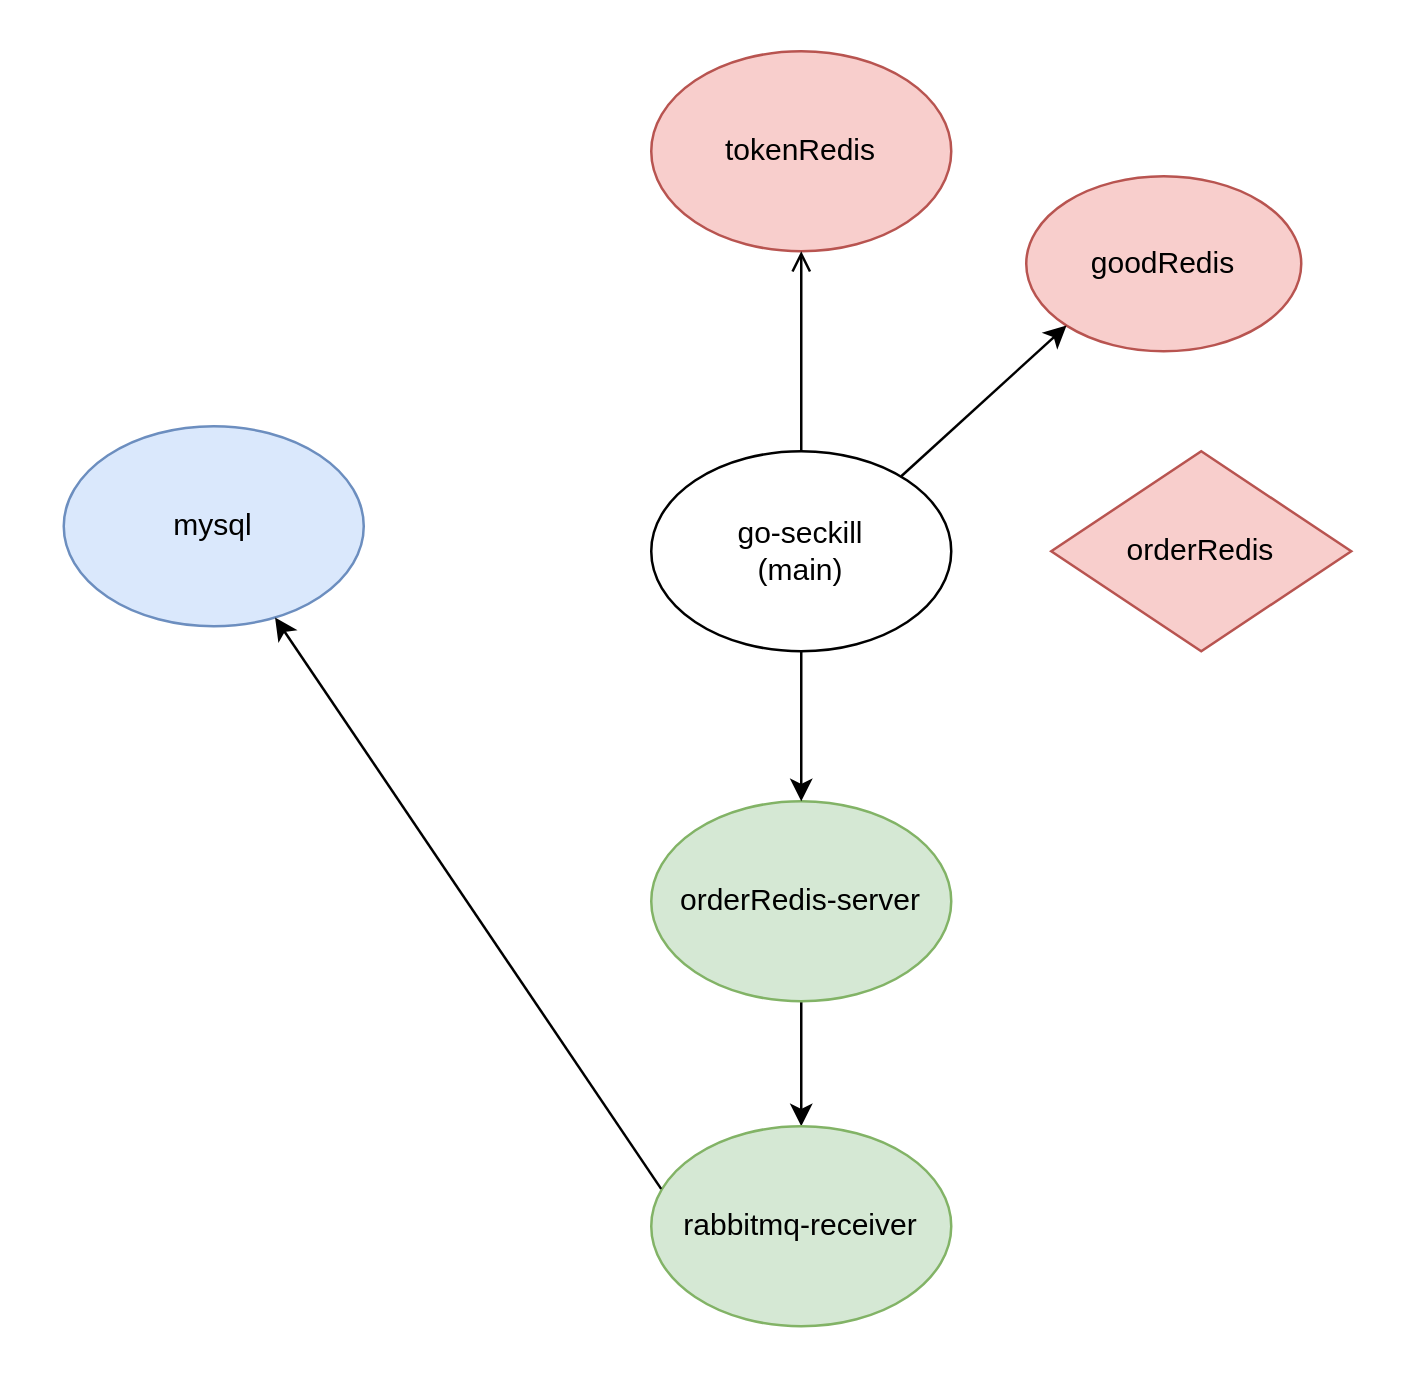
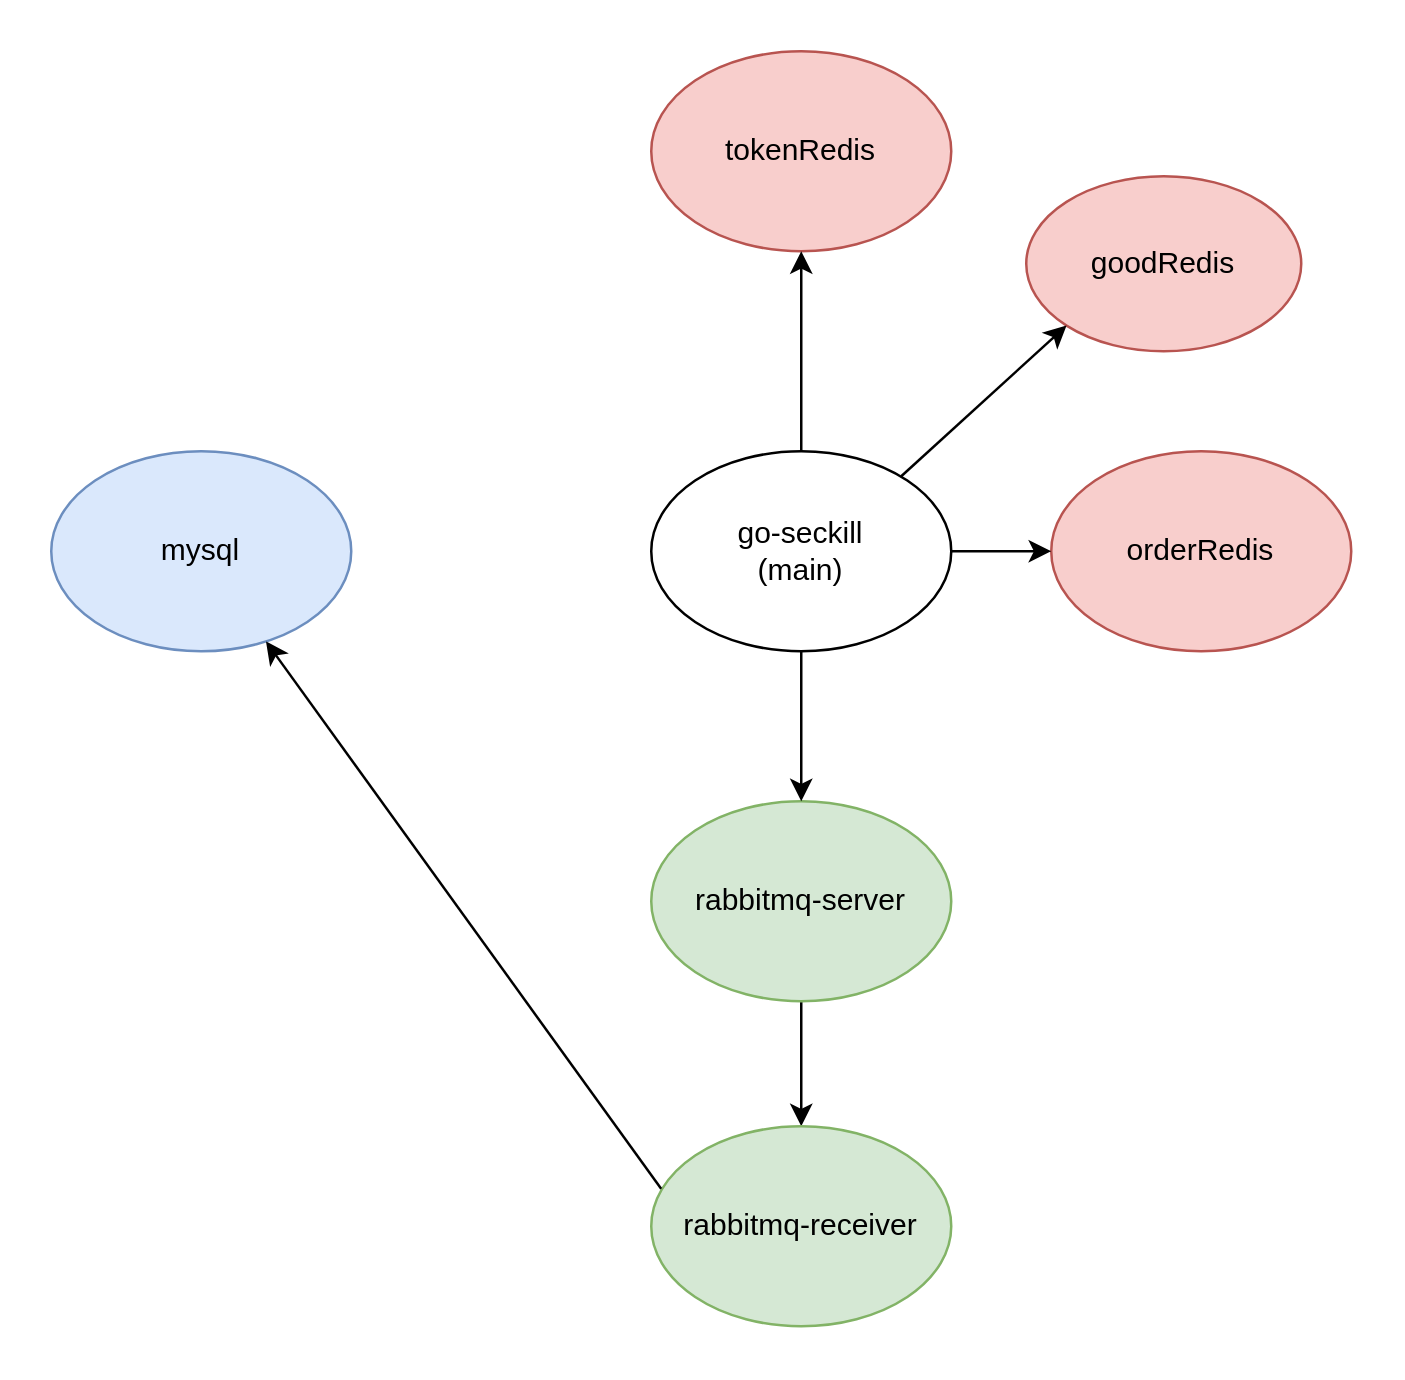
edge "go-seckill (main)" -> "tokenRedis": arrowhead open -> classic
node "mysql": moved (214, 526) -> (201, 551)
edge "go-seckill (main)" -> "orderRedis": added
node "orderRedis": shape diamond -> ellipse
node "orderRedis-server": label "orderRedis-server" -> "rabbitmq-server"
